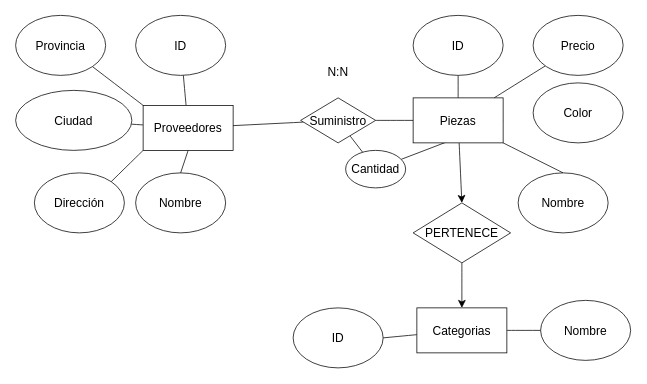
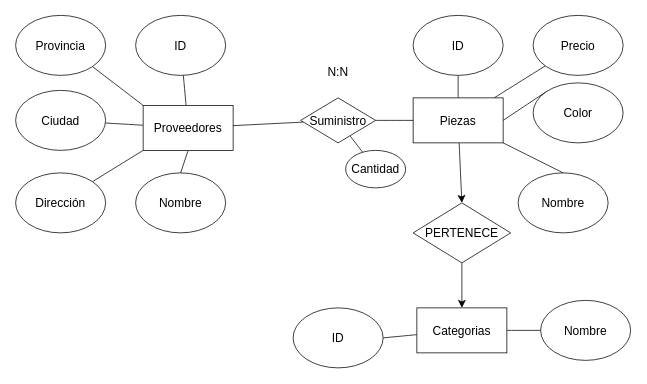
node "Ciudad": size 116x60 -> 90x60
edge "Piezas" -- "Cantidad": now "Piezas" -- "Color"
node "Dirección": moved (79, 203) -> (60, 203)
